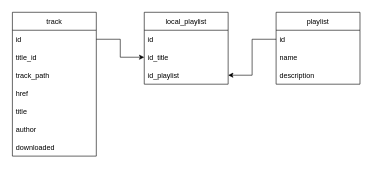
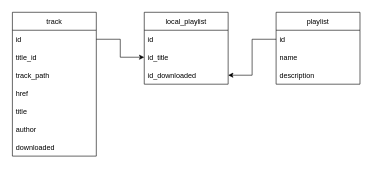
node "id_playlist": label "id_playlist" -> "id_downloaded"
